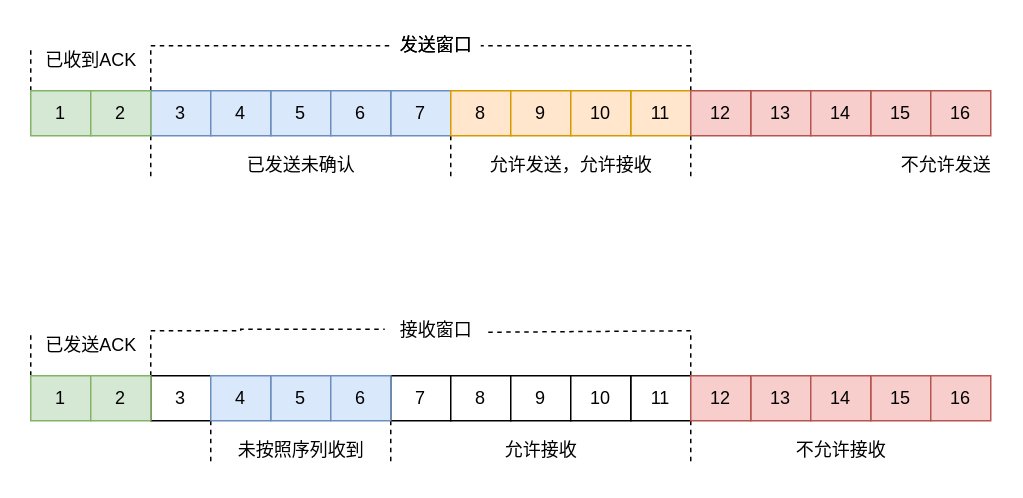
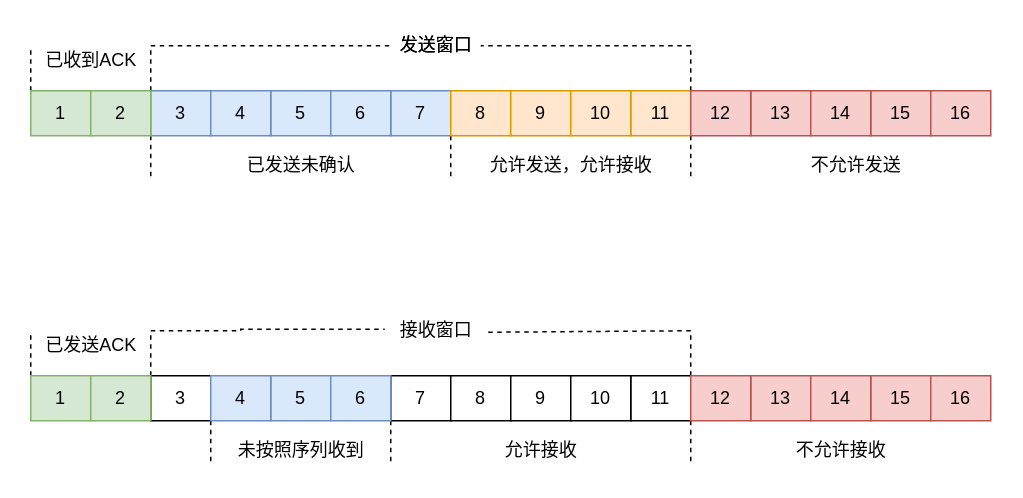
node "不允许发送": moved (946, 166) -> (856, 166)
